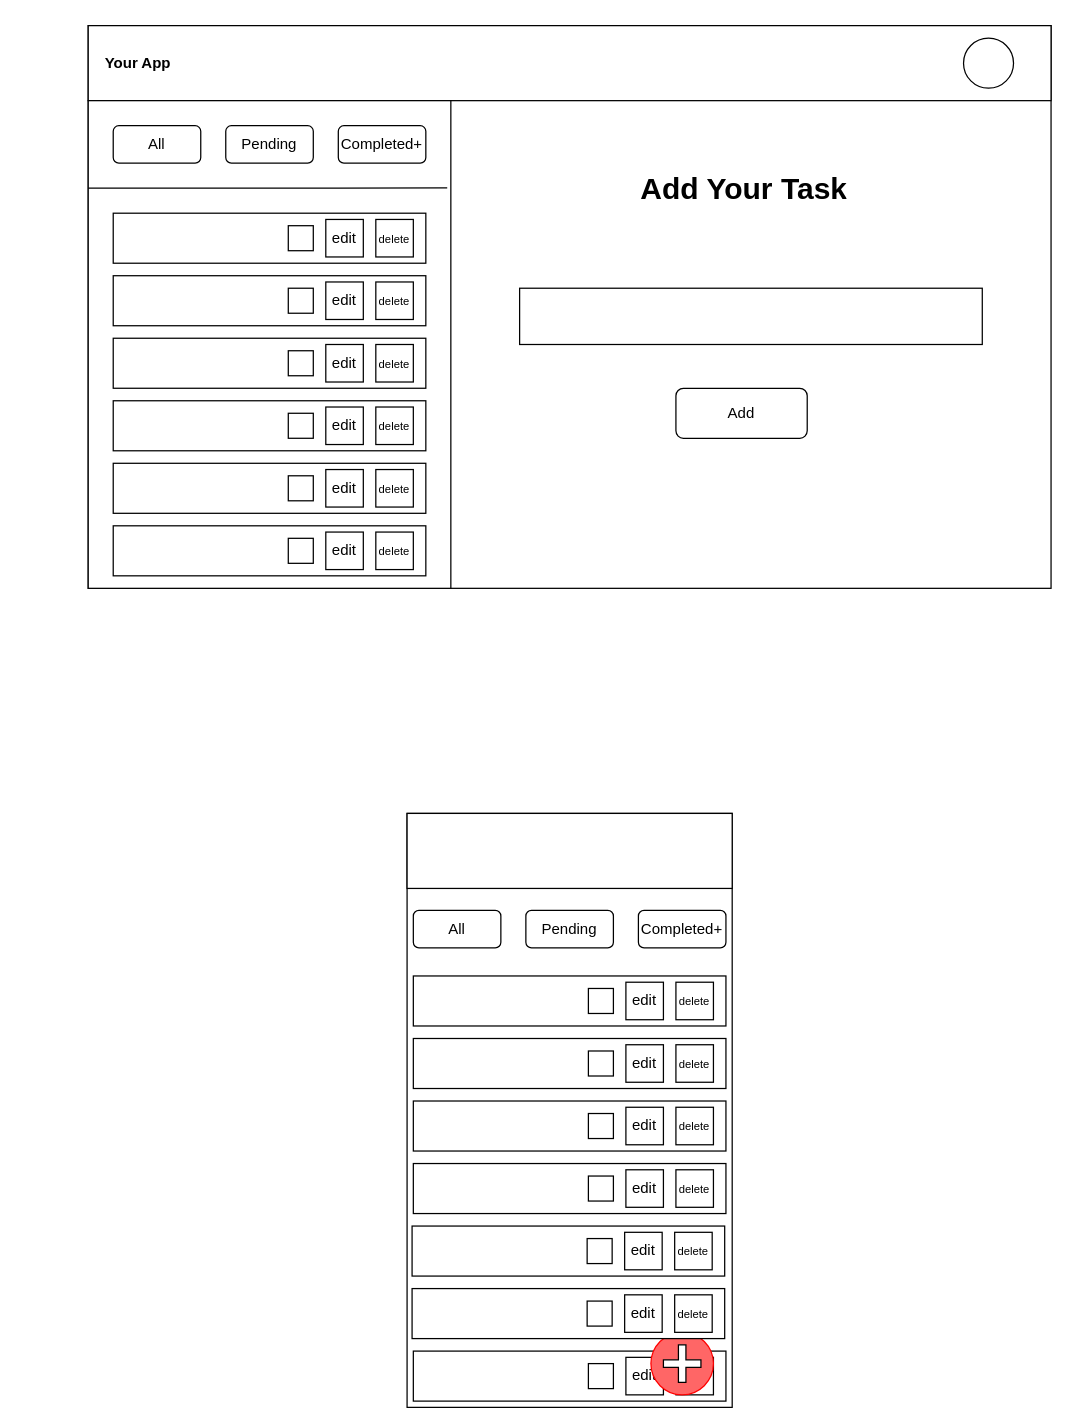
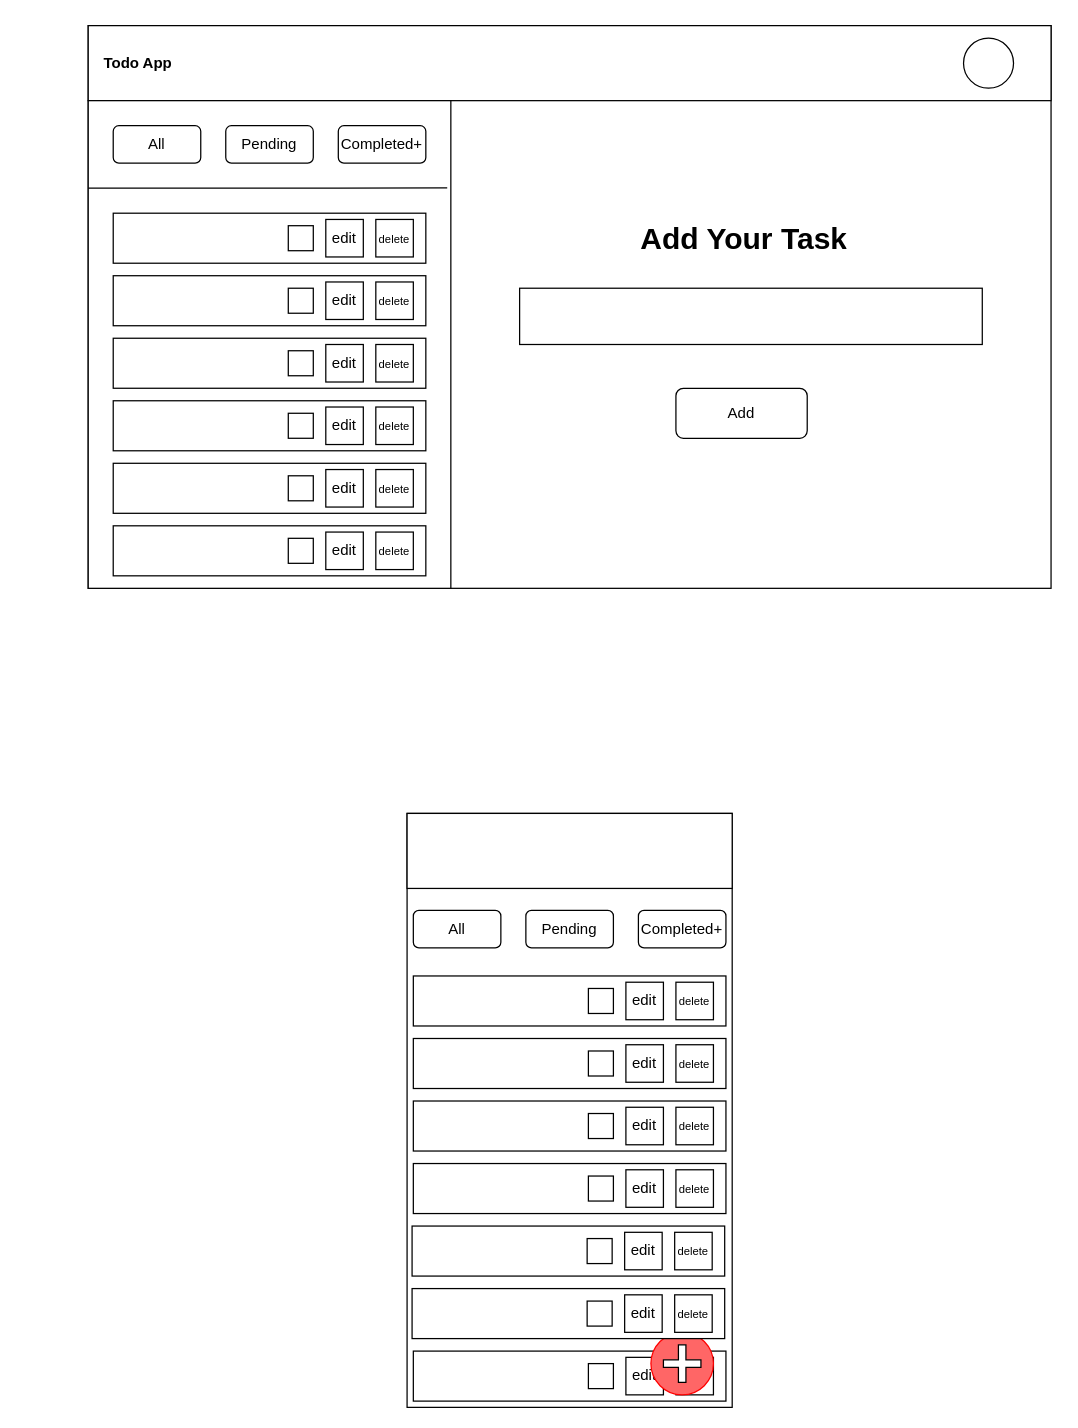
node "Your App": label "Your App" -> "Todo App"
node "Add Your Task": moved (751, 194) -> (751, 244)
